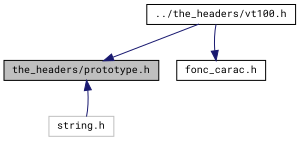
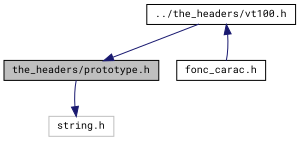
edge "../the_headers/vt100.h" -> "fonc_carac.h": reversed
edge "string.h" -> "the_headers/prototype.h": reversed
